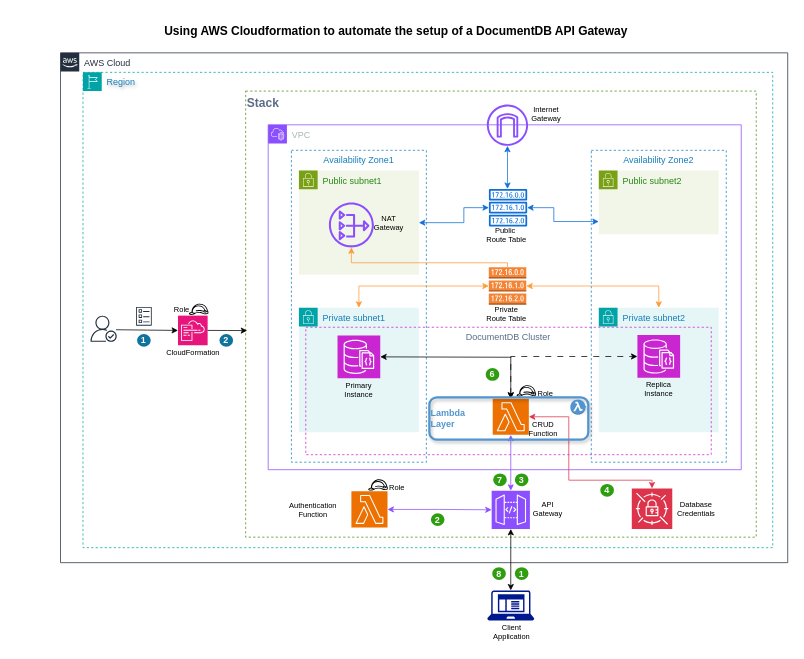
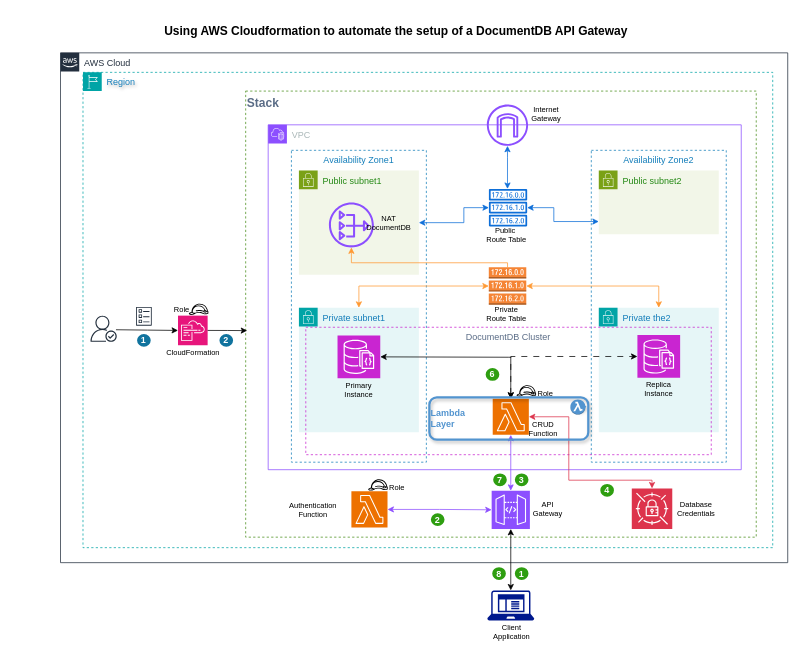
node "NAT Gateway": label "NAT Gateway" -> "NAT DocumentDB"
node "Private subnet2": label "Private subnet2" -> "Private the2"
